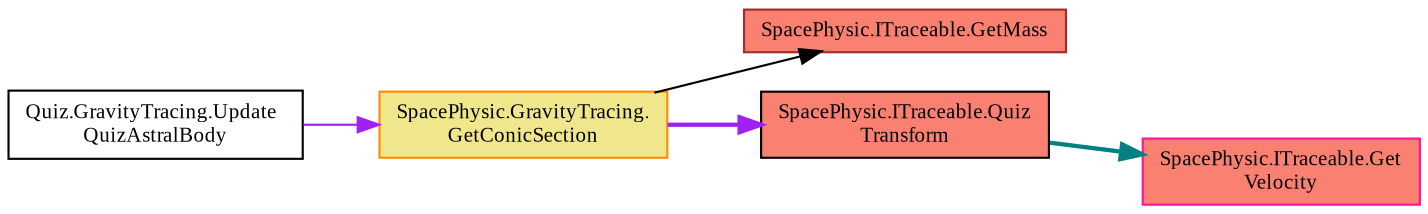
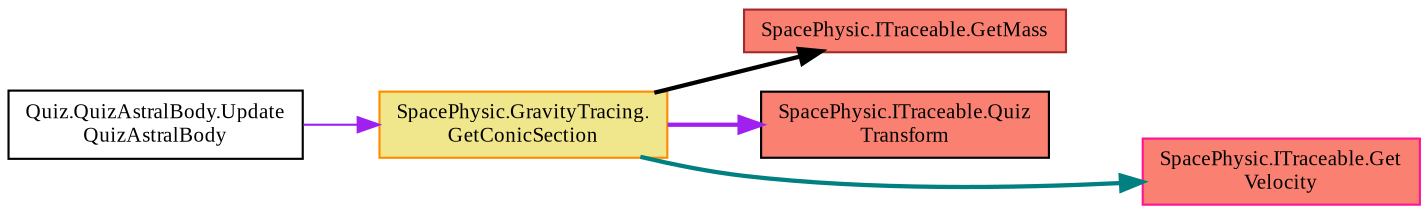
edge "SpacePhysic.GravityTracing. GetConicSection" -> "SpacePhysic.ITraceable.GetMass": style solid -> bold
node "Quiz.GravityTracing.Update QuizAstralBody": label "Quiz.GravityTracing.Update QuizAstralBody" -> "Quiz.QuizAstralBody.Update QuizAstralBody"
edge "SpacePhysic.ITraceable.Quiz Transform" -> "SpacePhysic.ITraceable.Get Velocity": now "SpacePhysic.GravityTracing. GetConicSection" -> "SpacePhysic.ITraceable.Get Velocity"
